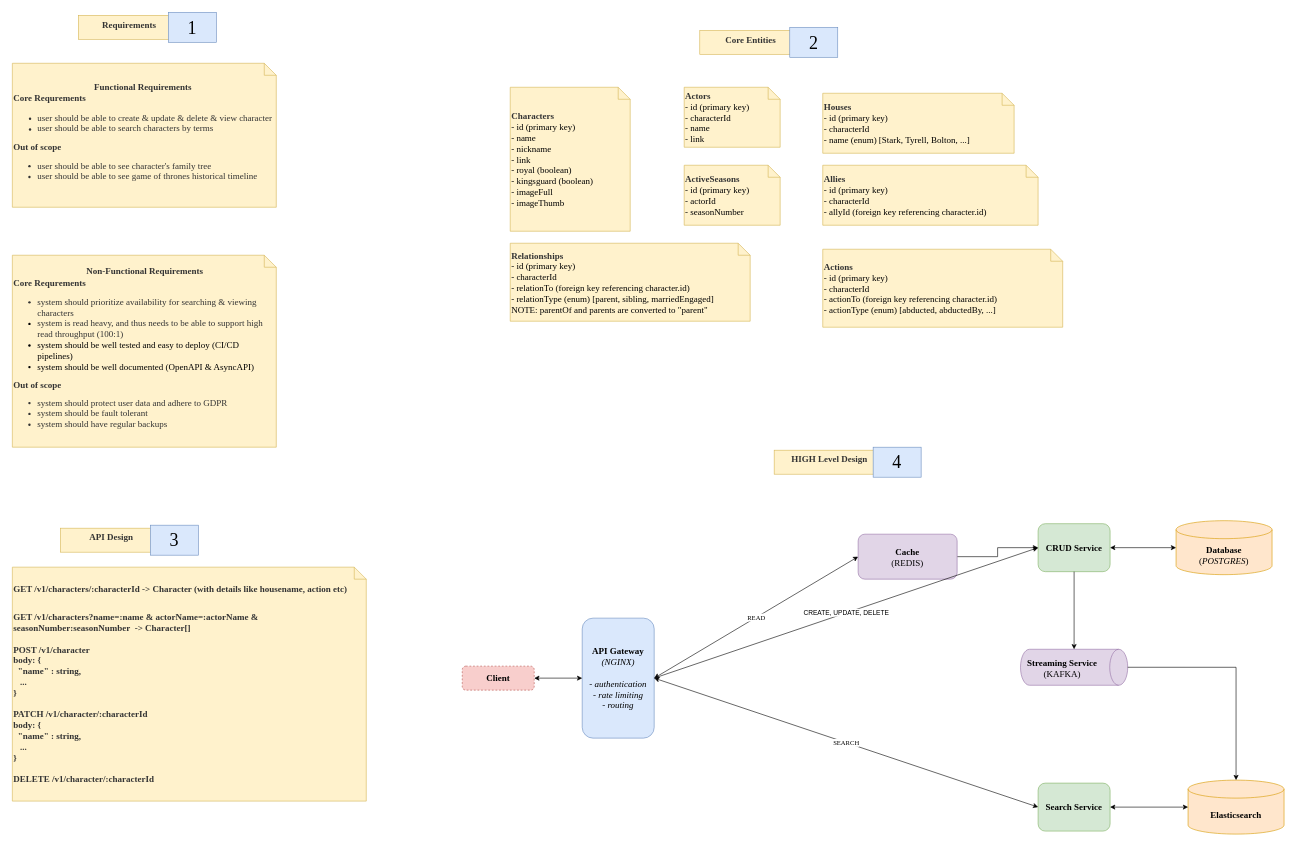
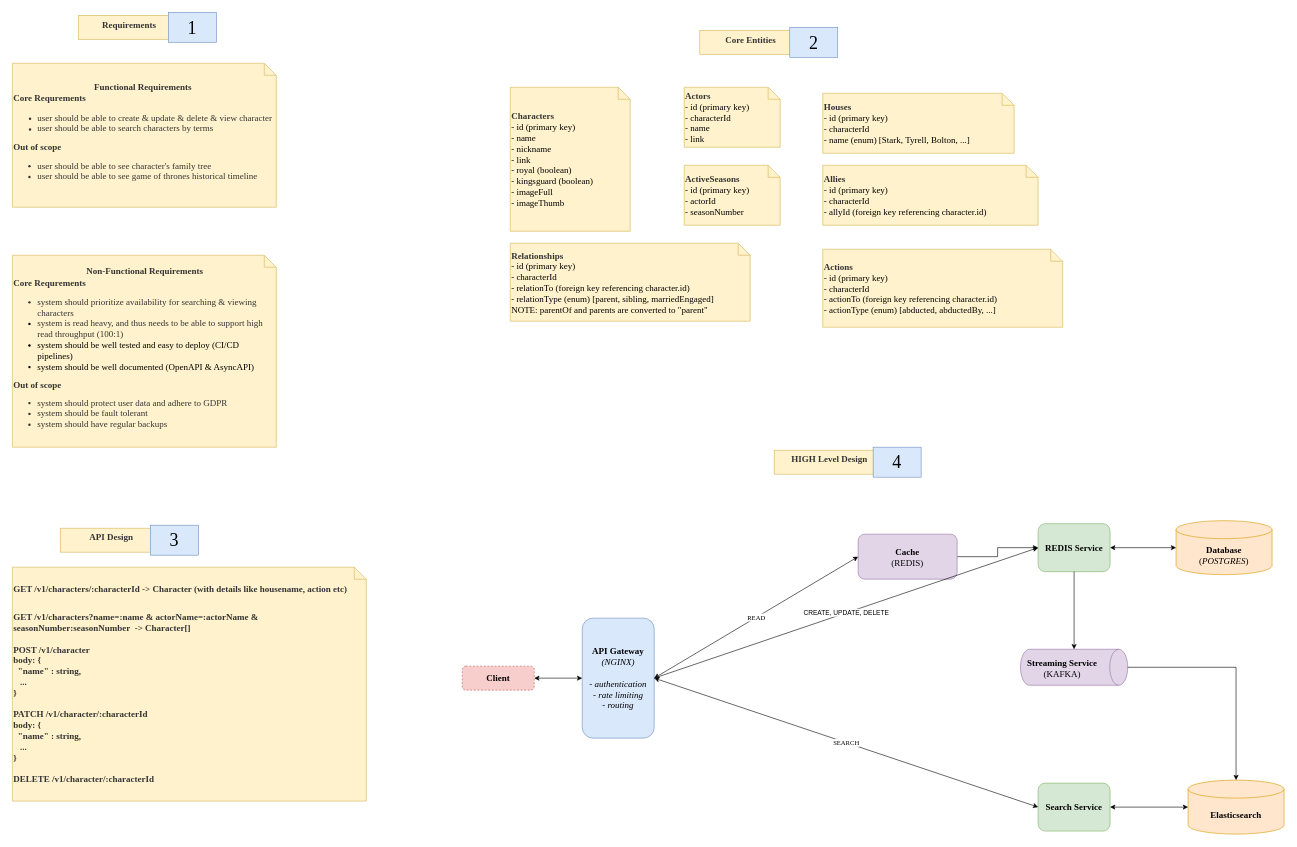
node "CRUD Service": label "CRUD Service" -> "REDIS Service"
